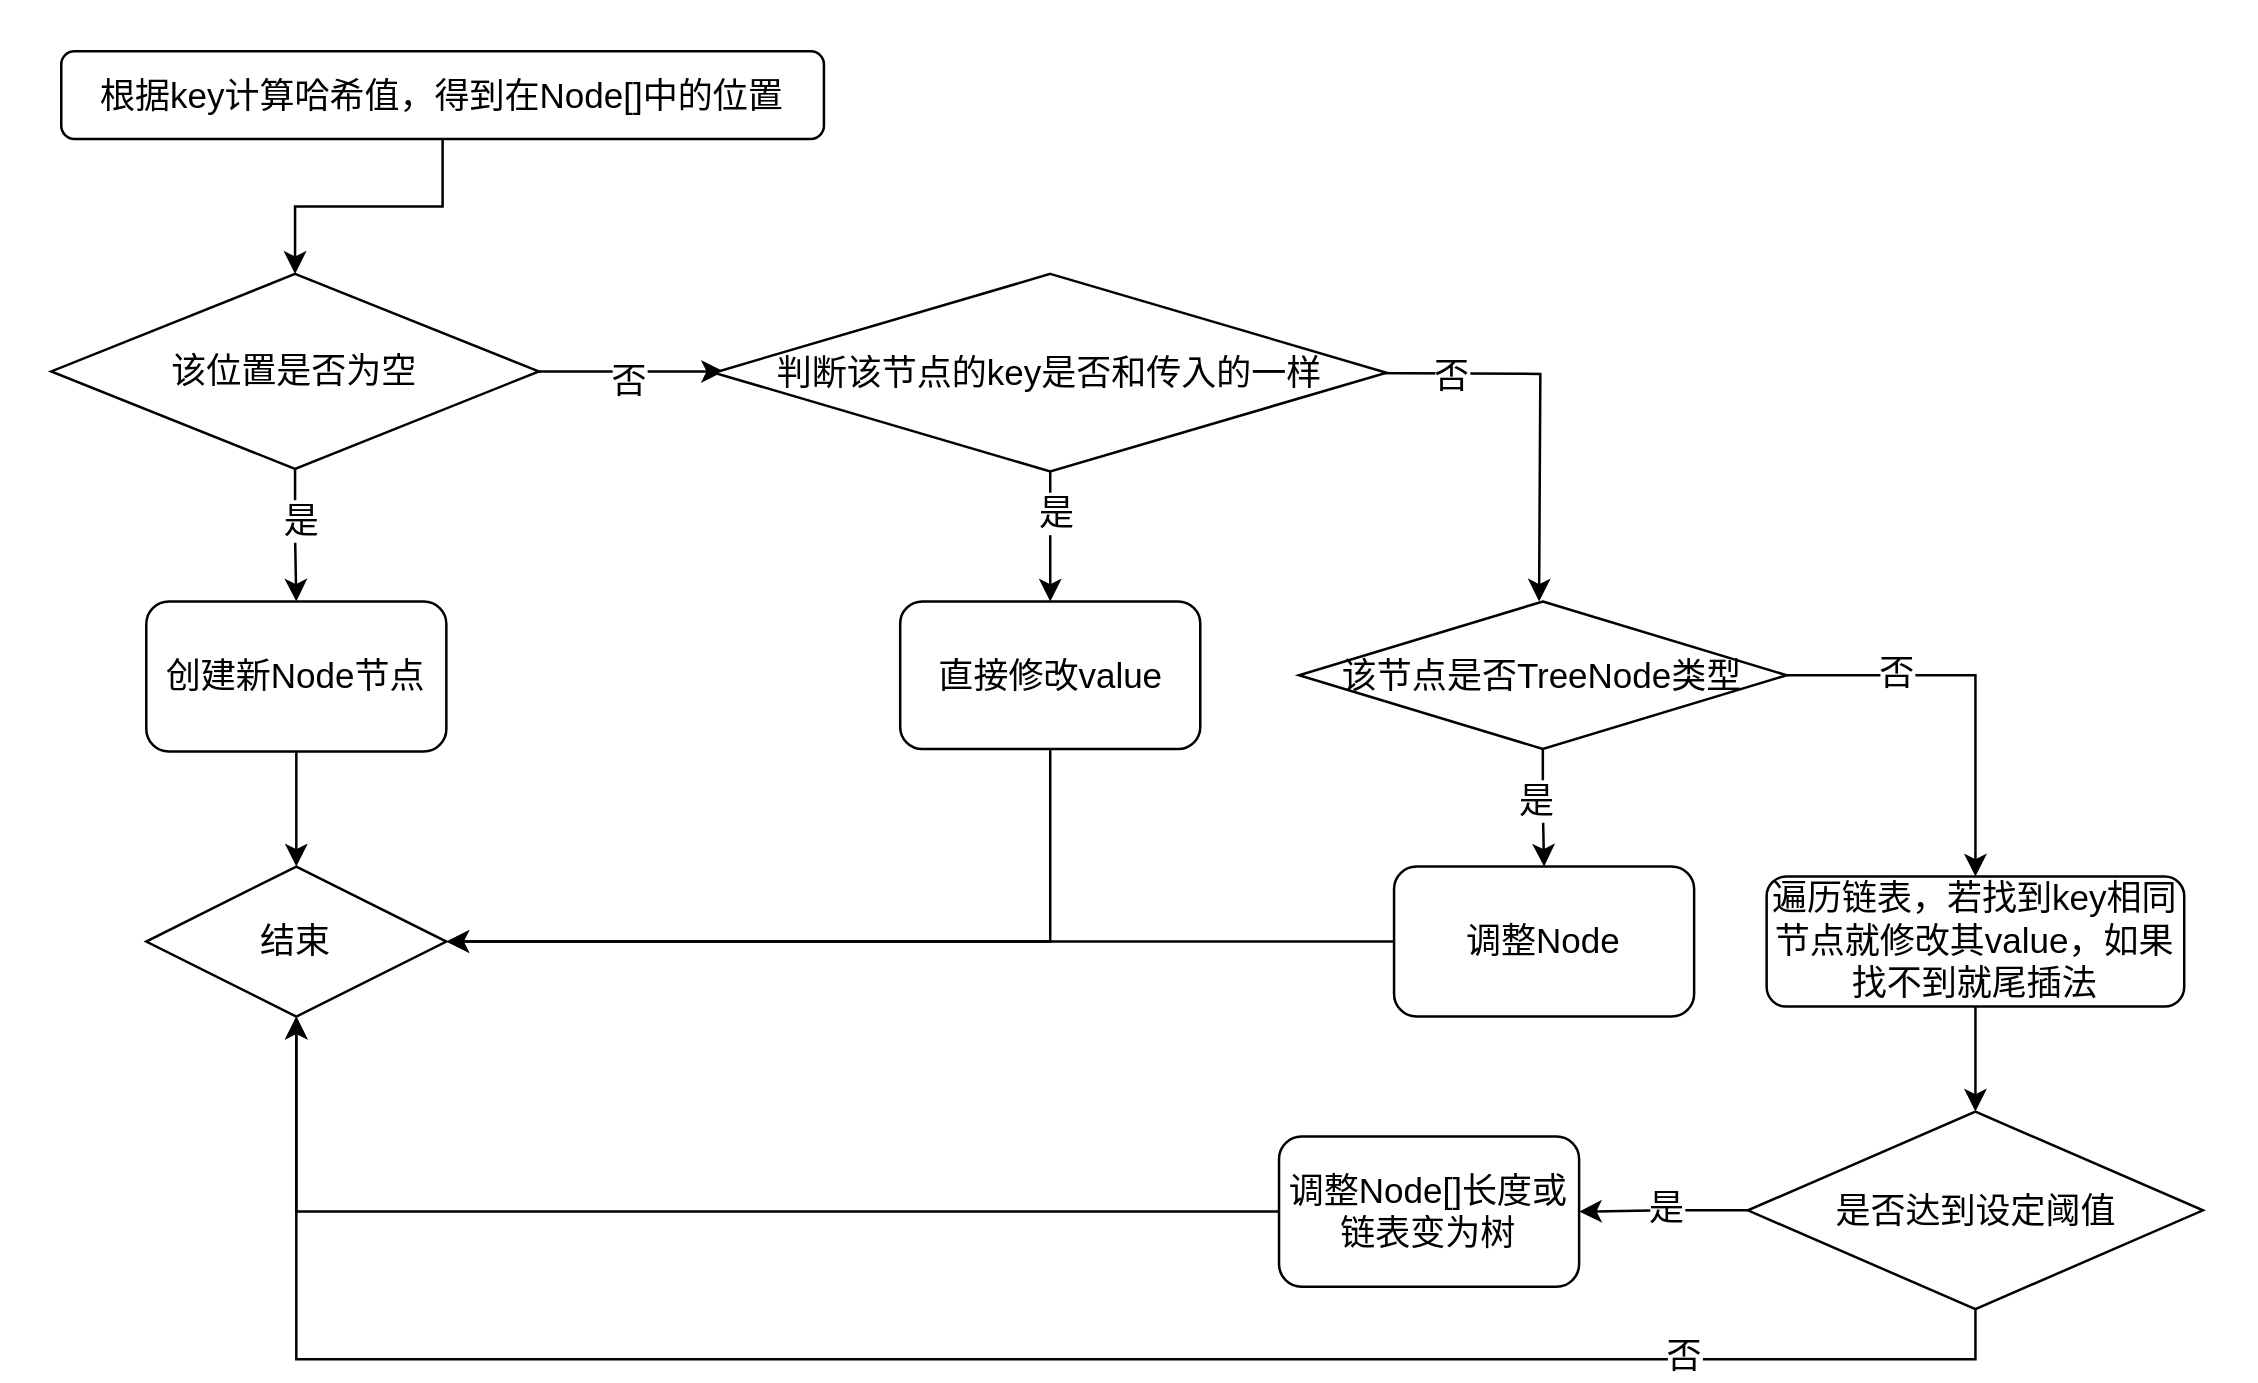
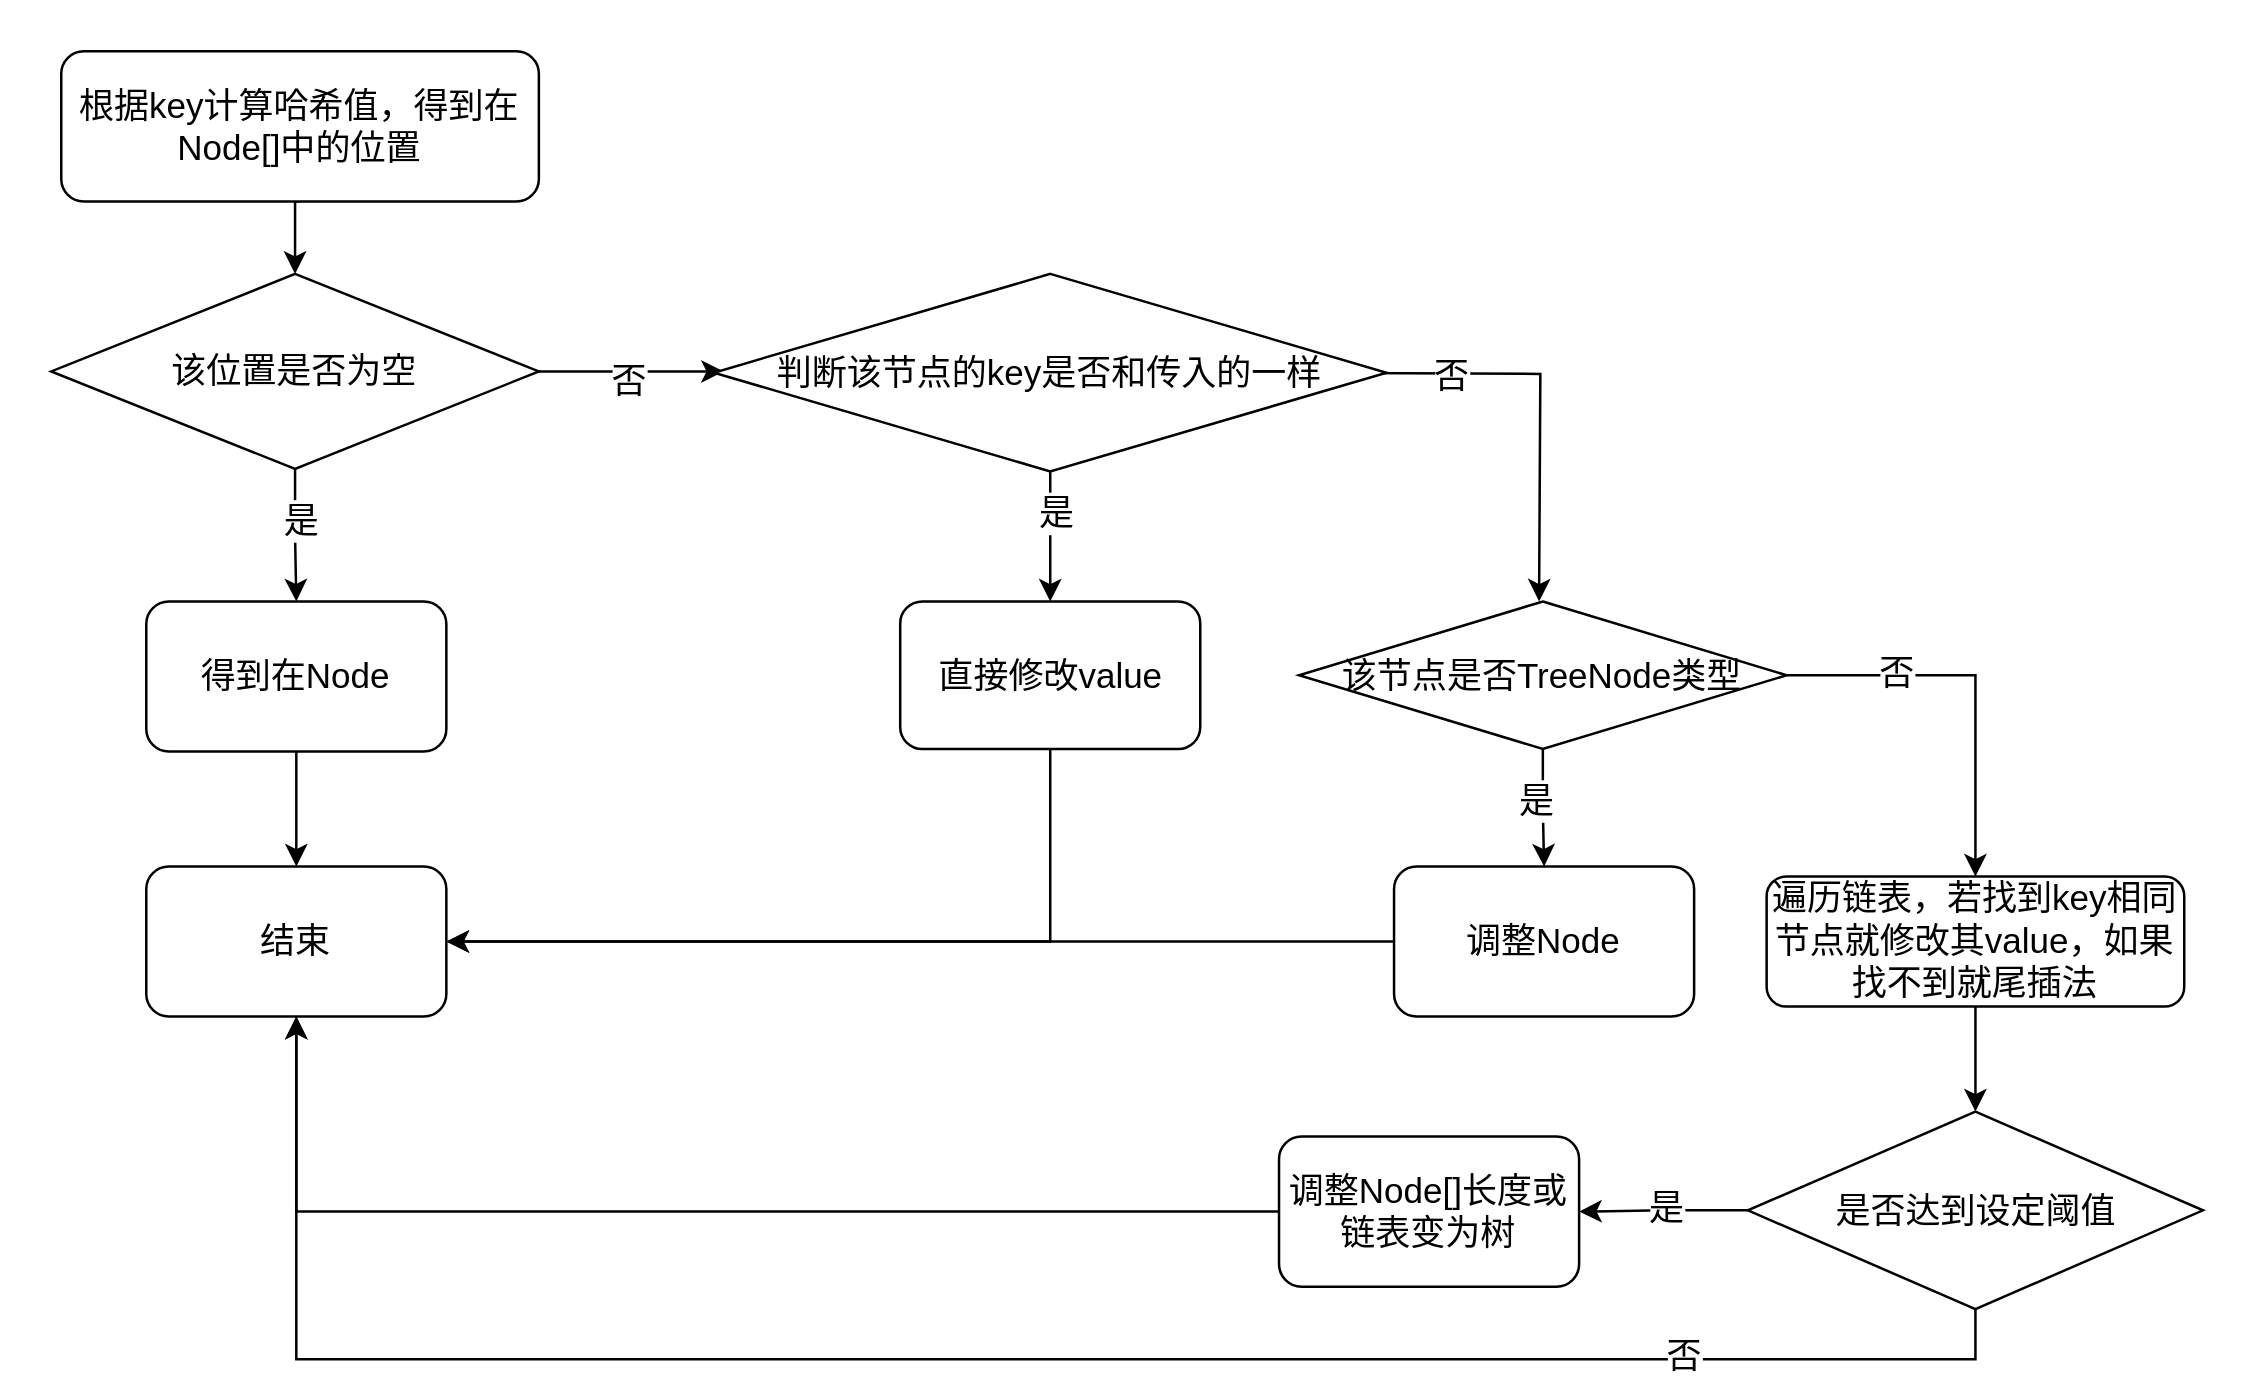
node "根据key计算哈希值，得到在Node[]中的位置": size 763x88 -> 478x150
node "创建新Node节点": label "创建新Node节点" -> "得到在Node"
node "结束": shape diamond -> rounded rectangle
